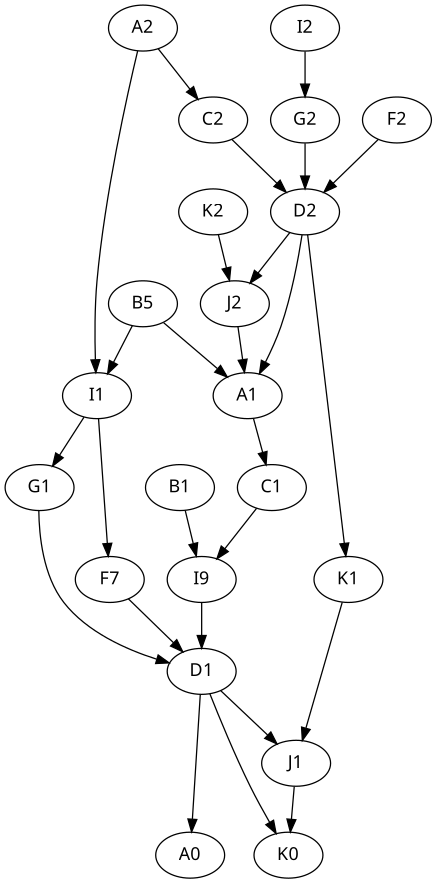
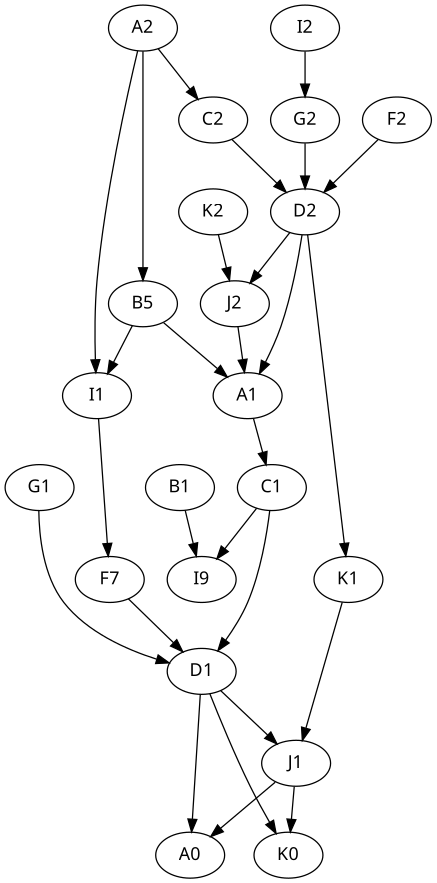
edge "A2" -> "B5": added
edge "I1" -> "G1": removed
edge "I9" -> "D1": now "C1" -> "D1"
edge "J1" -> "A0": added
